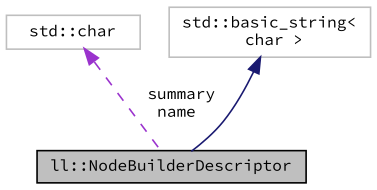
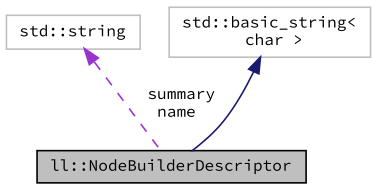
node "std::char": label "std::char" -> "std::string"
